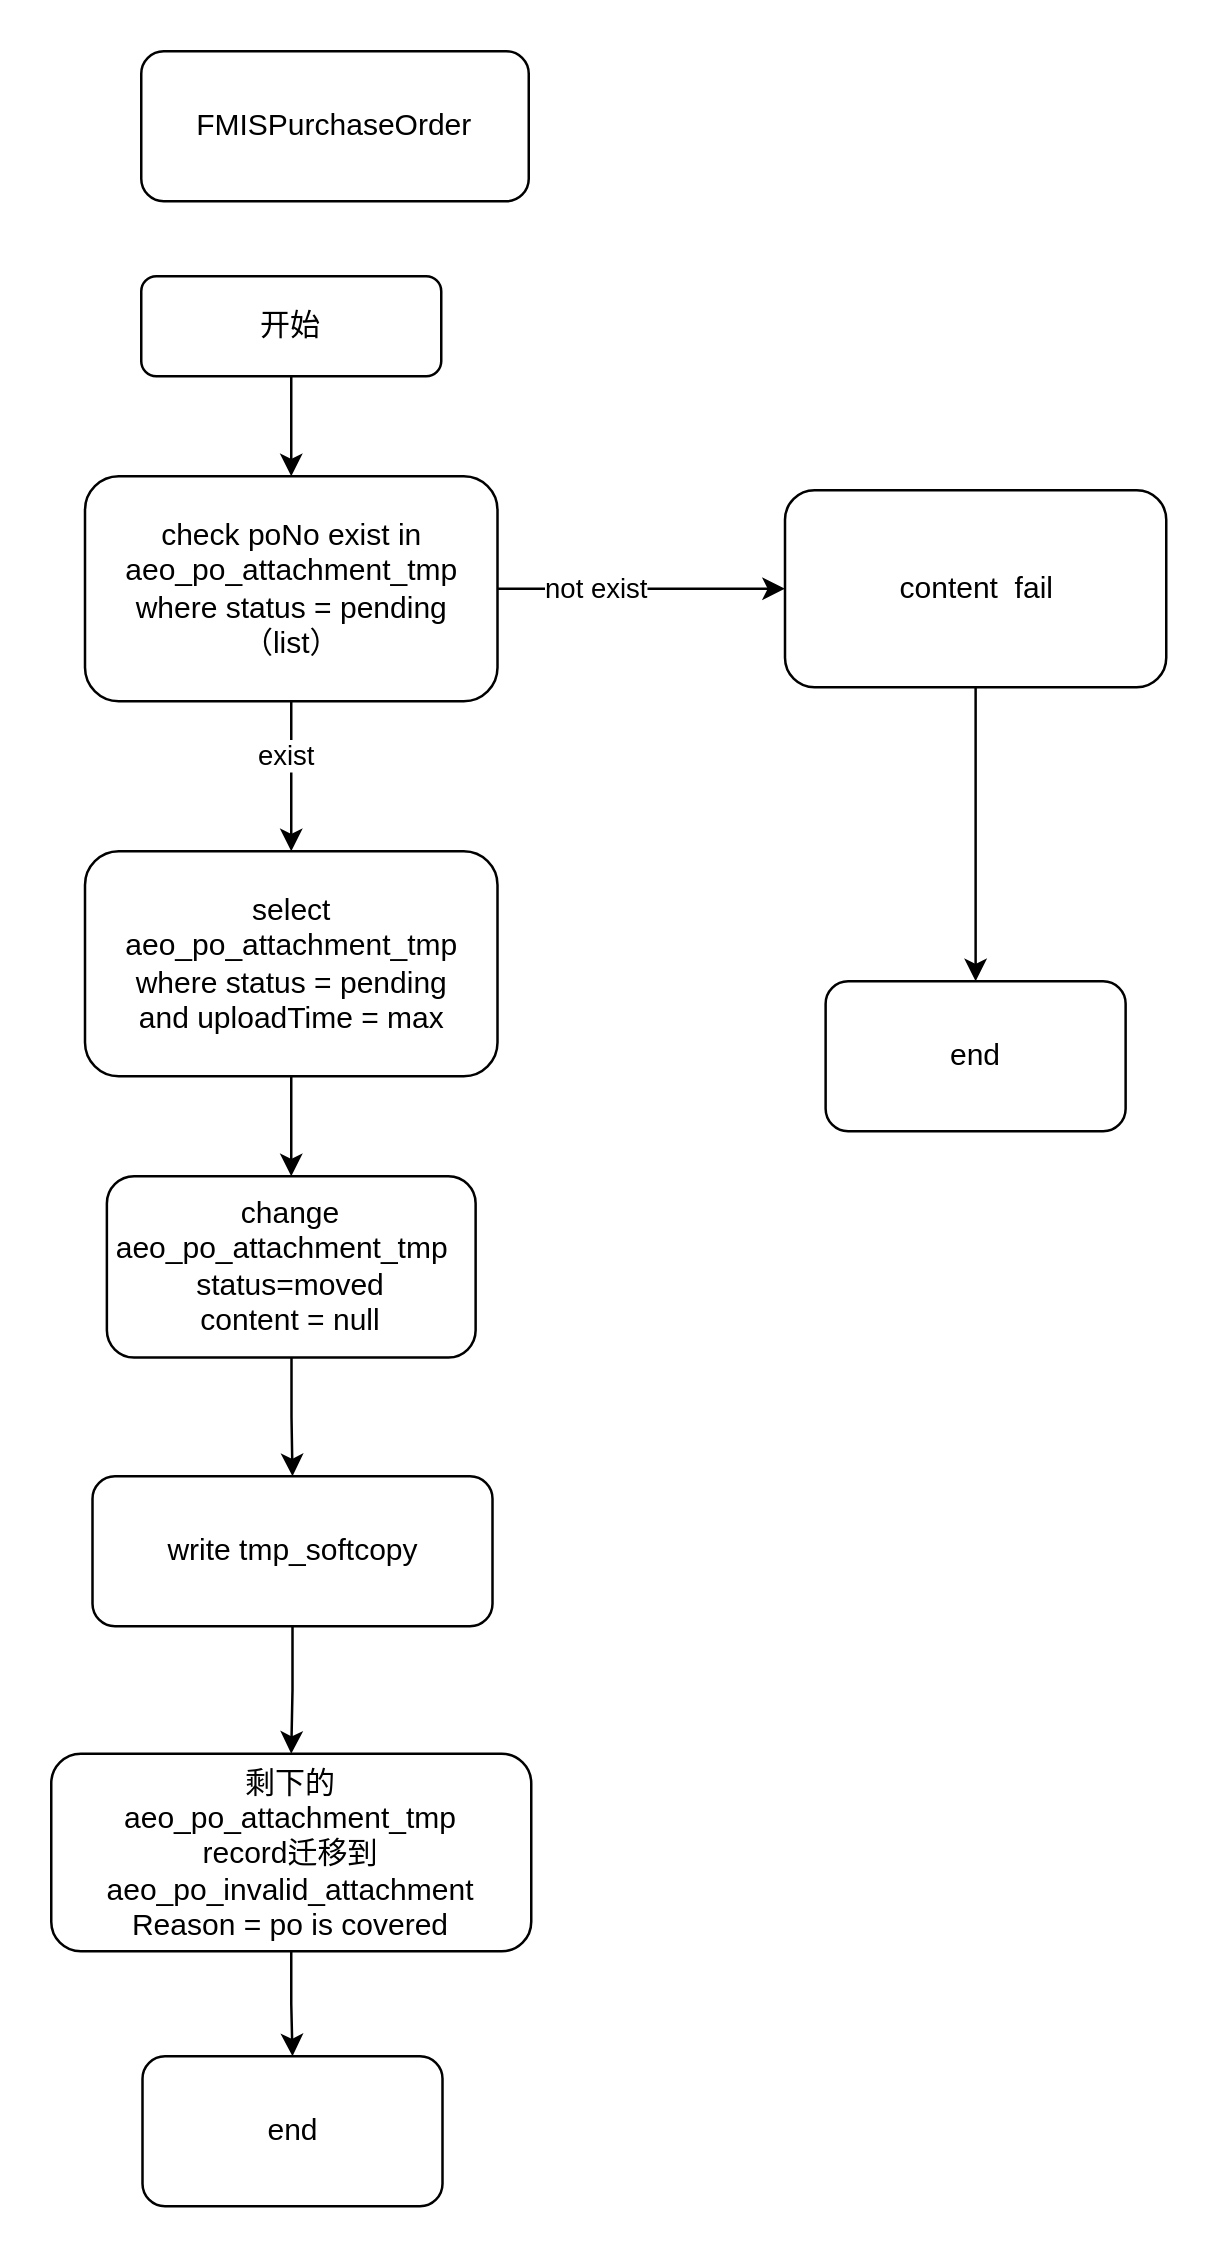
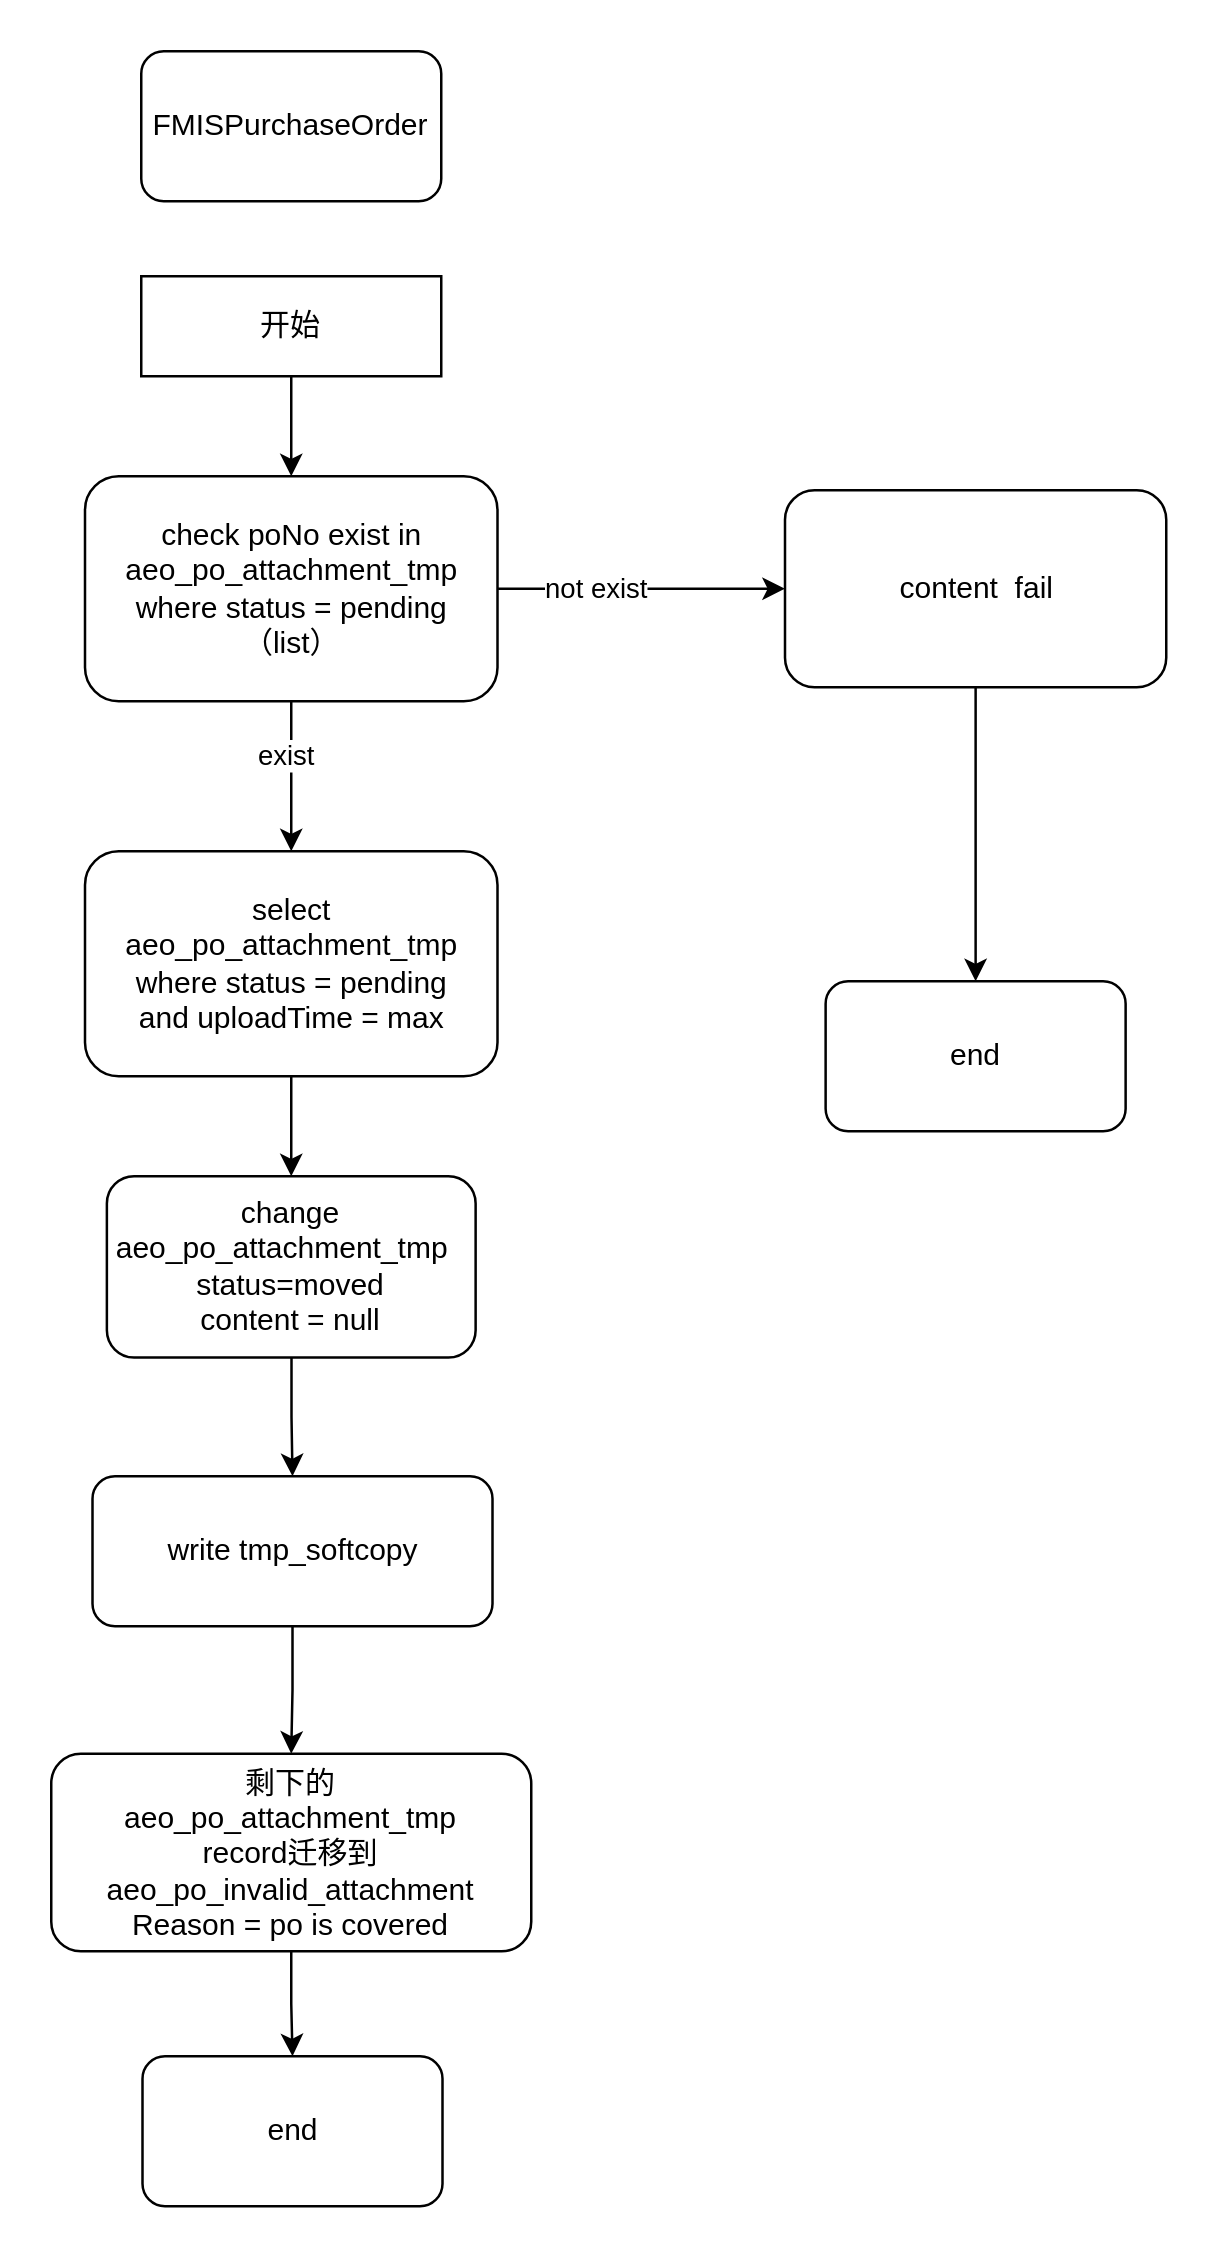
node "FMISPurchaseOrder": size 388x150 -> 300x150
node "开始": shape rounded rectangle -> rectangle
